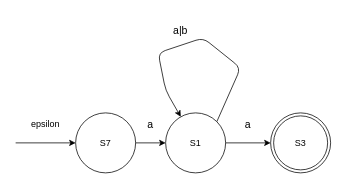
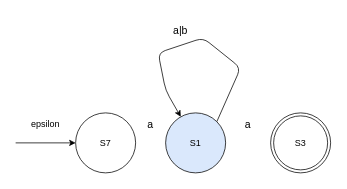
edge "S7" -> "S1": removed
node "S1": fillcolor #ffffff -> #dae8fc
edge "S1" -> "S3": removed
